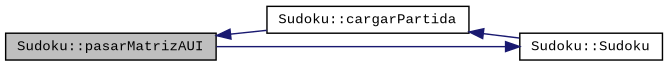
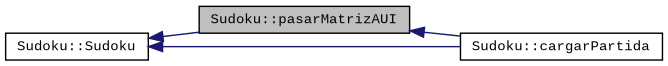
edge "Sudoku::Sudoku" -> "Sudoku::cargarPartida": reversed
